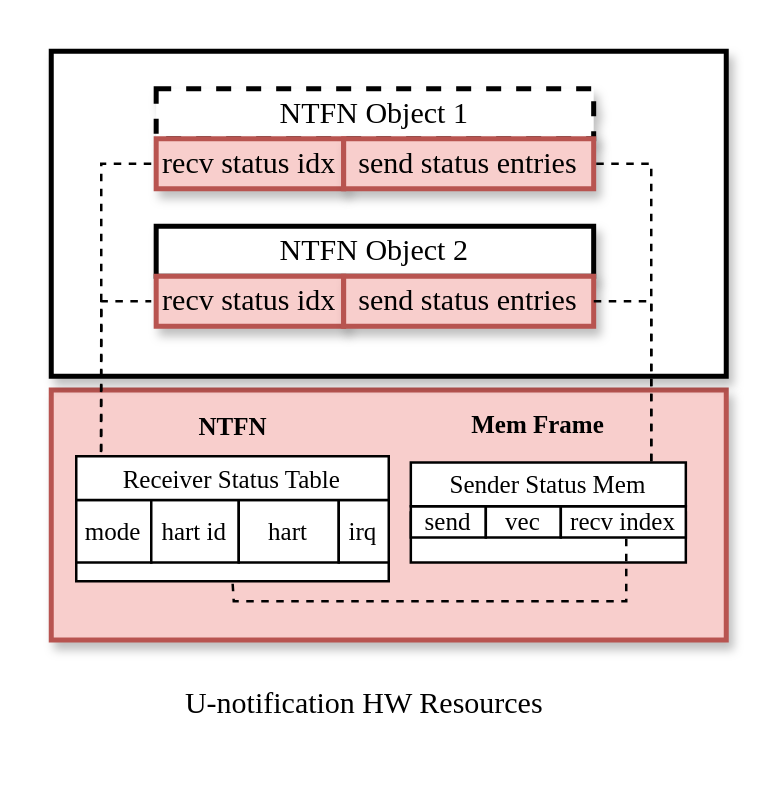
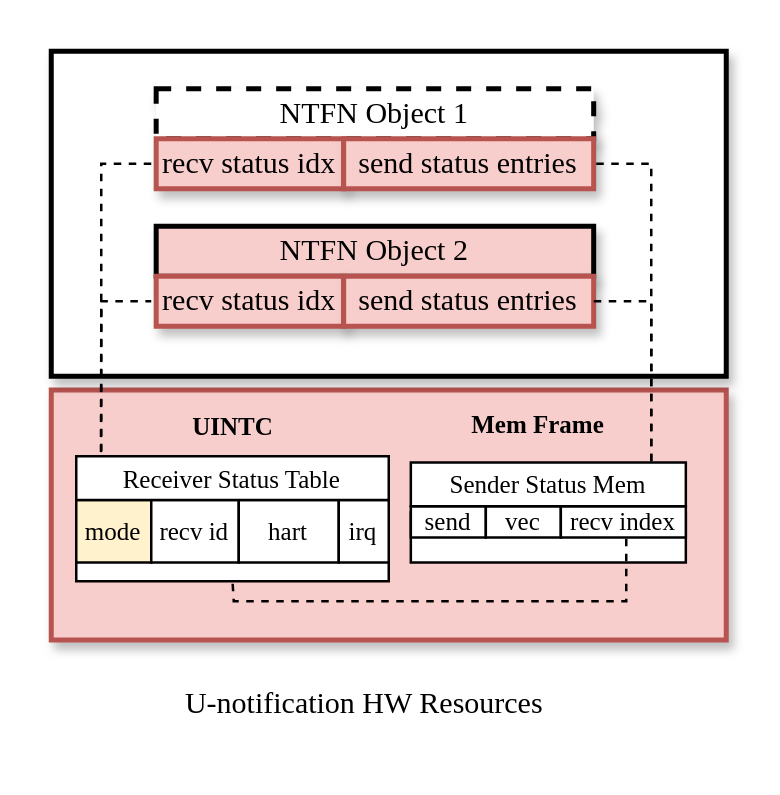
node "NTFN Object 2": fillcolor #ffffff -> #f8cecc
node "NTFN": label "NTFN" -> "UINTC"
node "mode": fillcolor #ffffff -> #fff2cc
node "hart id": label "hart id" -> "recv id"
